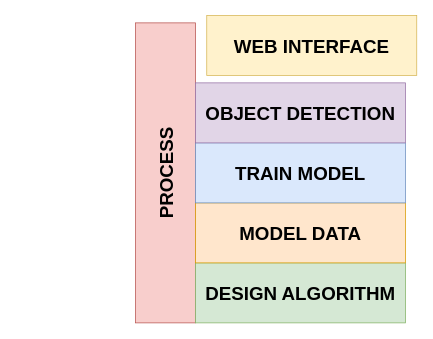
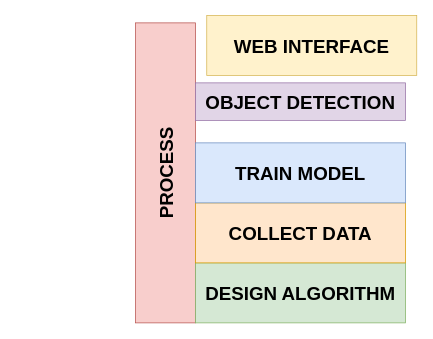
node "OBJECT DETECTION": size 210x60 -> 210x38
node "MODEL DATA": label "MODEL DATA" -> "COLLECT DATA"
